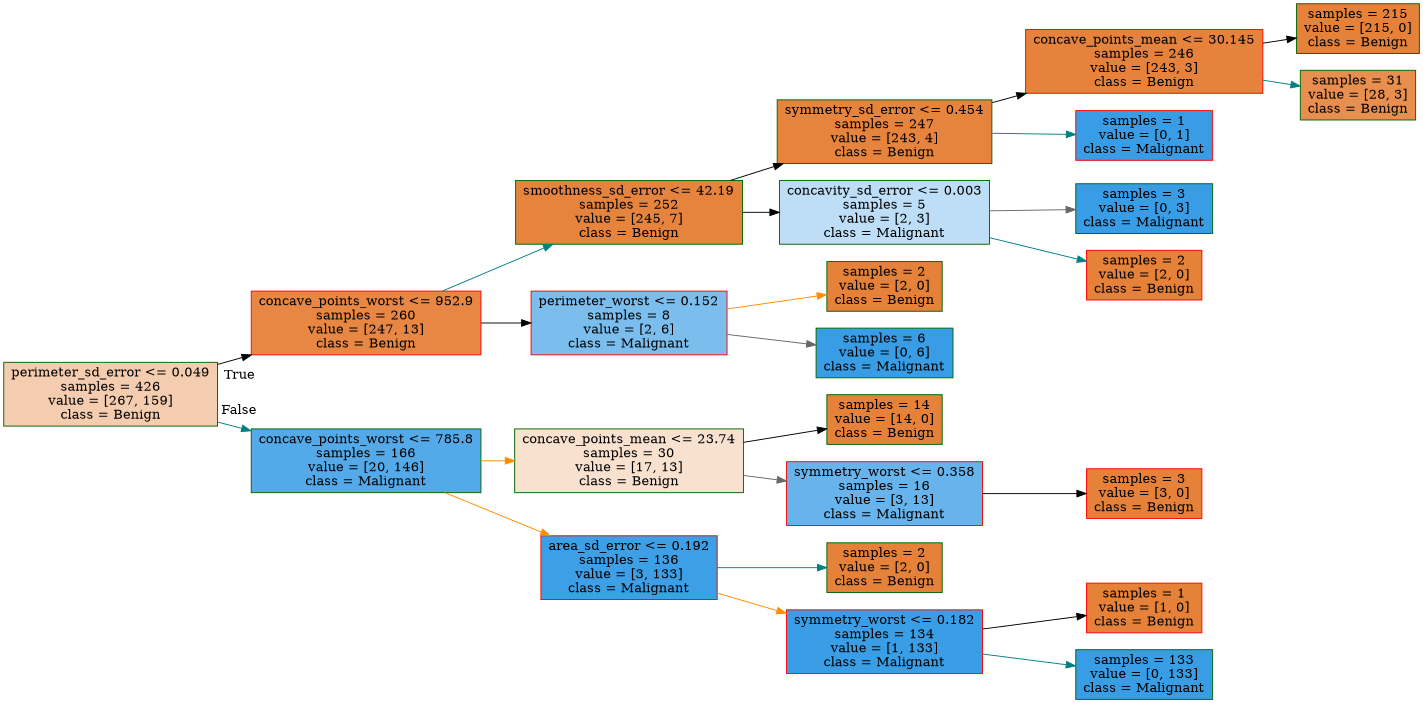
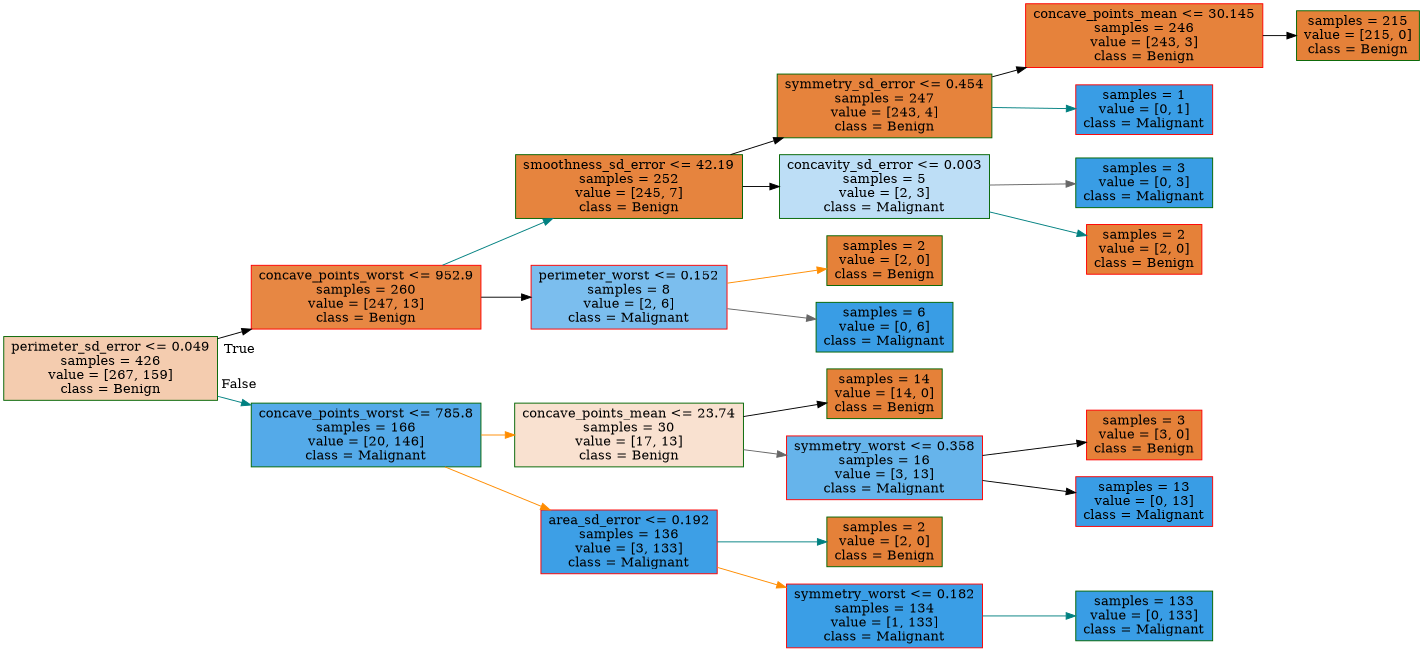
node "samples = 31 value = [28, 3] class = Benign": removed
node "samples = 13 value = [0, 13] class = Malignant": added
node "samples = 1 value = [1, 0] class = Benign": removed
